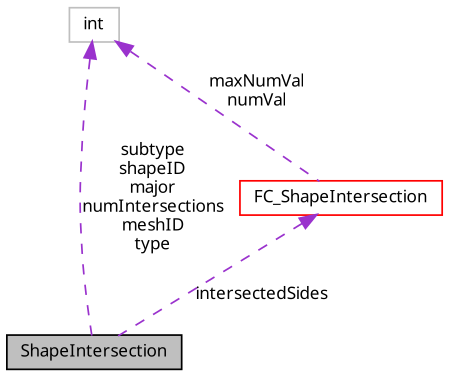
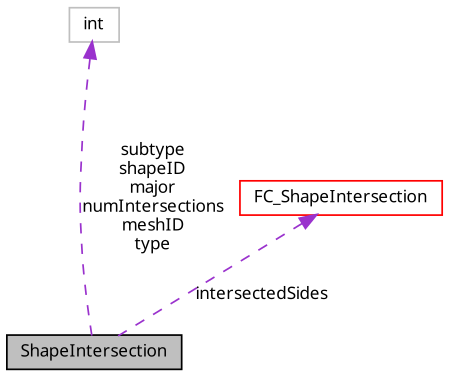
edge "FC_ShapeIntersection" -> "int": removed, label "maxNumVal numVal"
